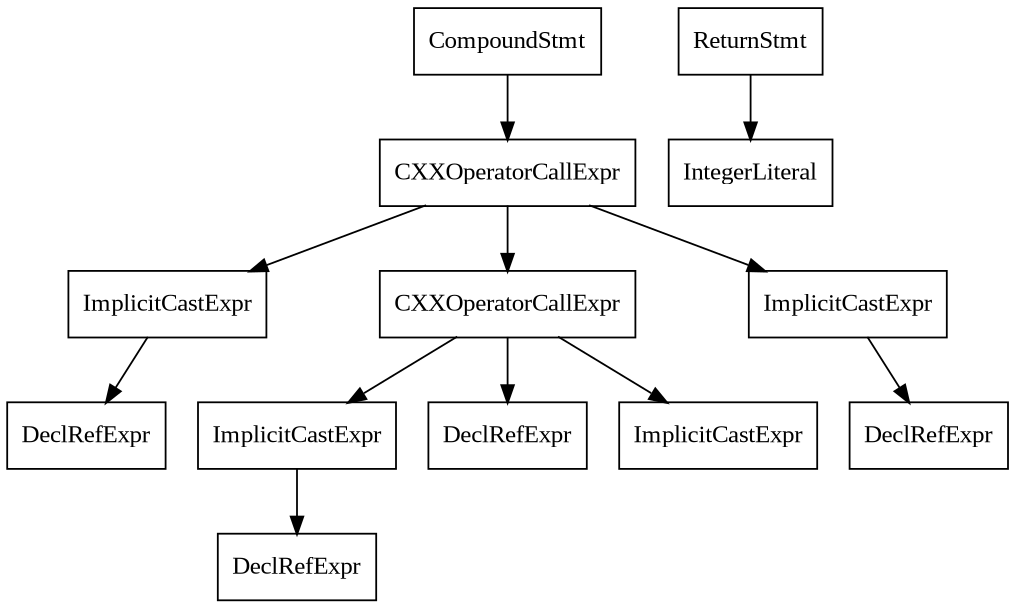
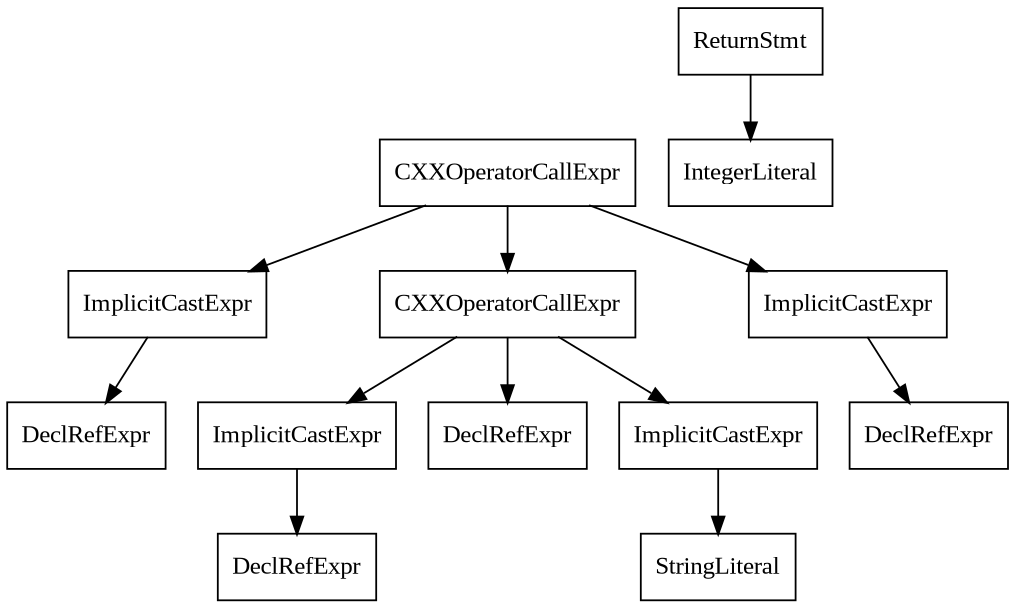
node "CompoundStmt": removed
node "StringLiteral": added
